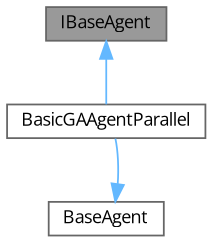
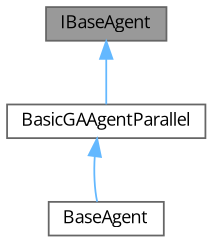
edge "BasicGAAgentParallel" -> "BaseAgent": reversed
